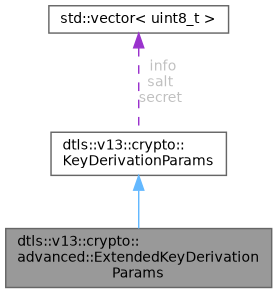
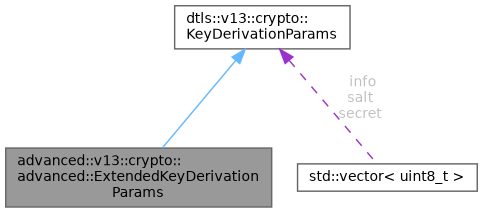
edge "dtls::v13::crypto:: KeyDerivationParams" -> "std::vector< uint8_t >": reversed
node "dtls::v13::crypto:: advanced::ExtendedKeyDerivation Params": label "dtls::v13::crypto:: advanced::ExtendedKeyDerivation Params" -> "advanced::v13::crypto:: advanced::ExtendedKeyDerivation Params"
